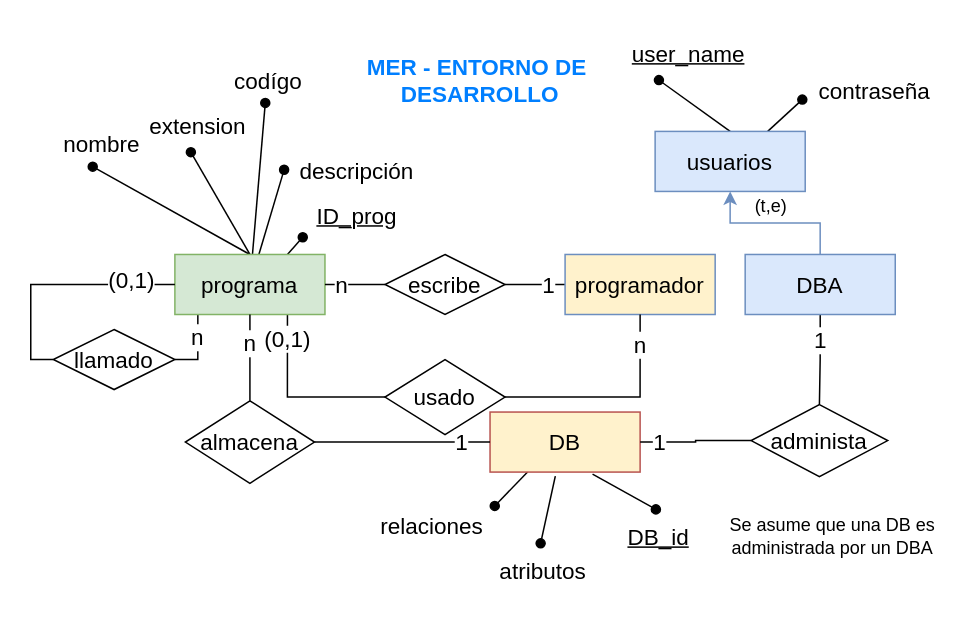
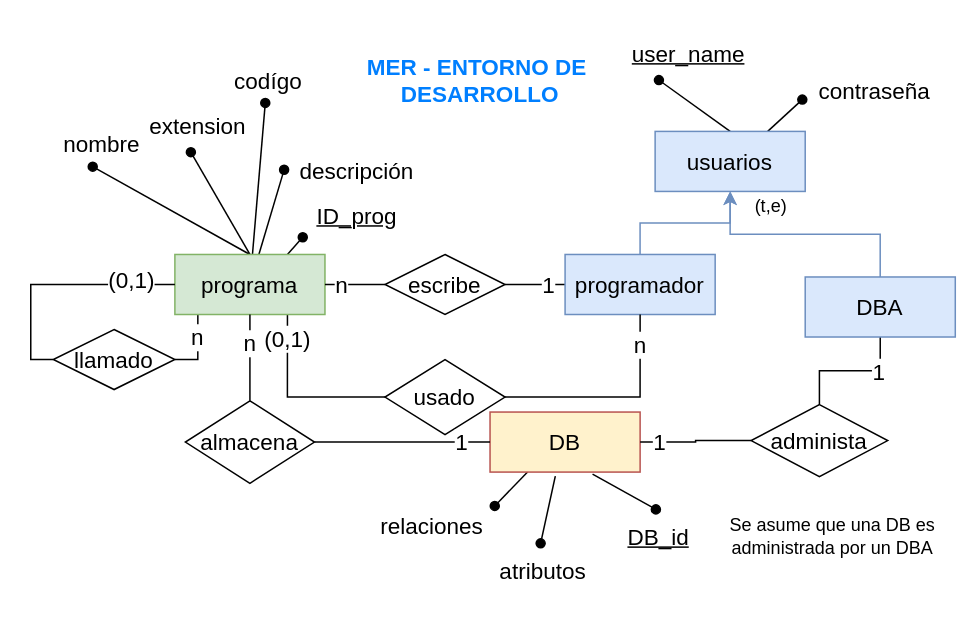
edge "programador" -> "usuarios": added
node "programador": fillcolor #fff2cc -> #dae8fc
node "DBA": moved (820, 284) -> (880, 307)
